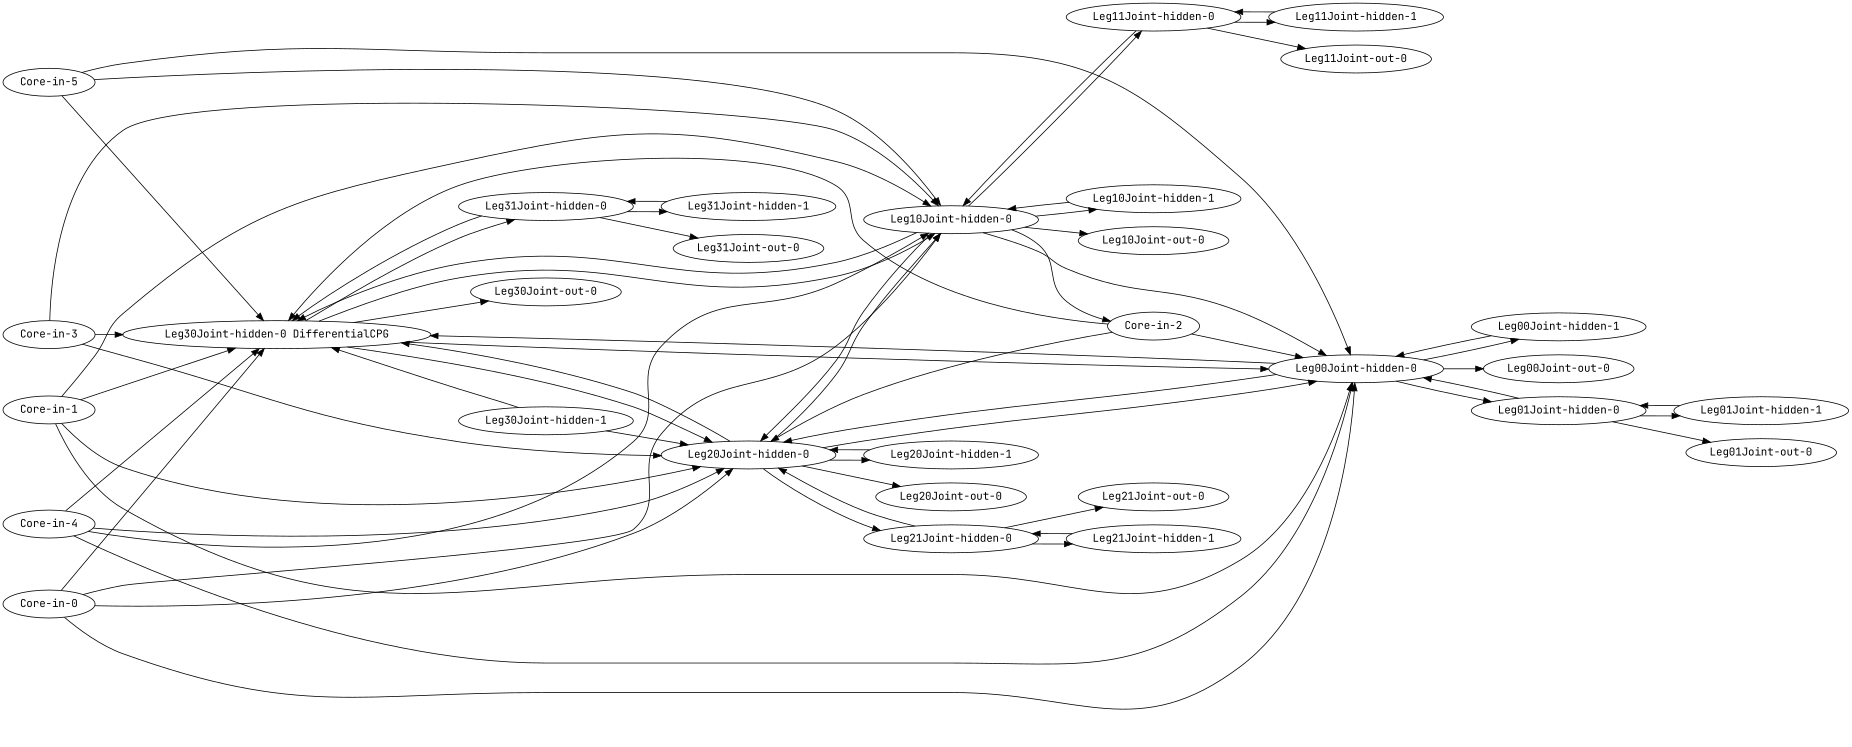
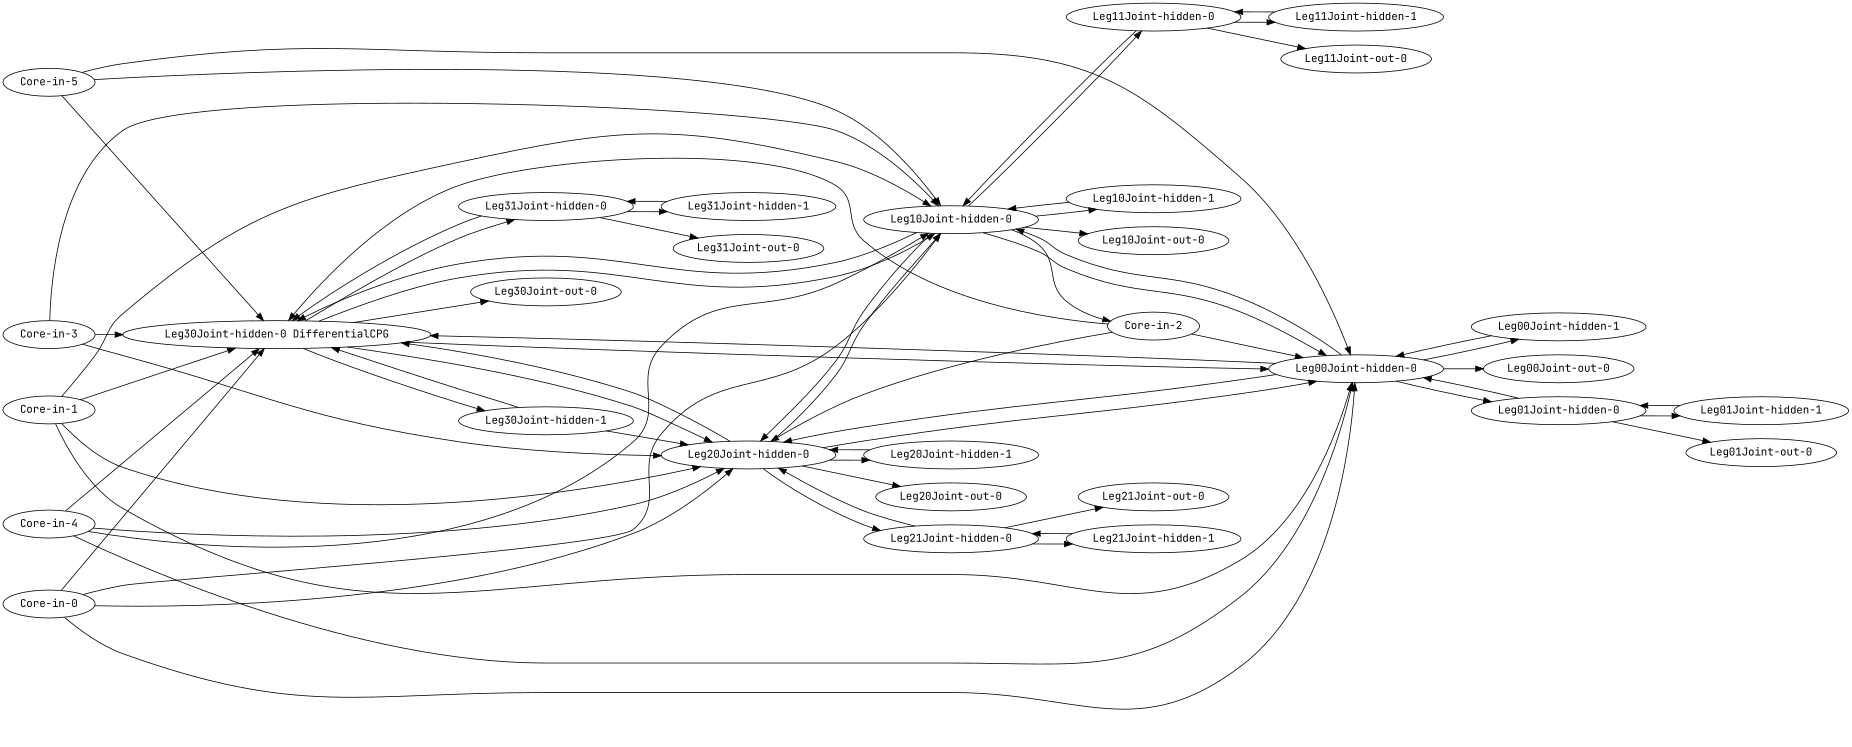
edge "Leg00Joint-hidden-0" -> "Leg10Joint-hidden-0": added
edge "Leg30Joint-hidden-0 DifferentialCPG" -> "Leg30Joint-hidden-1": added
